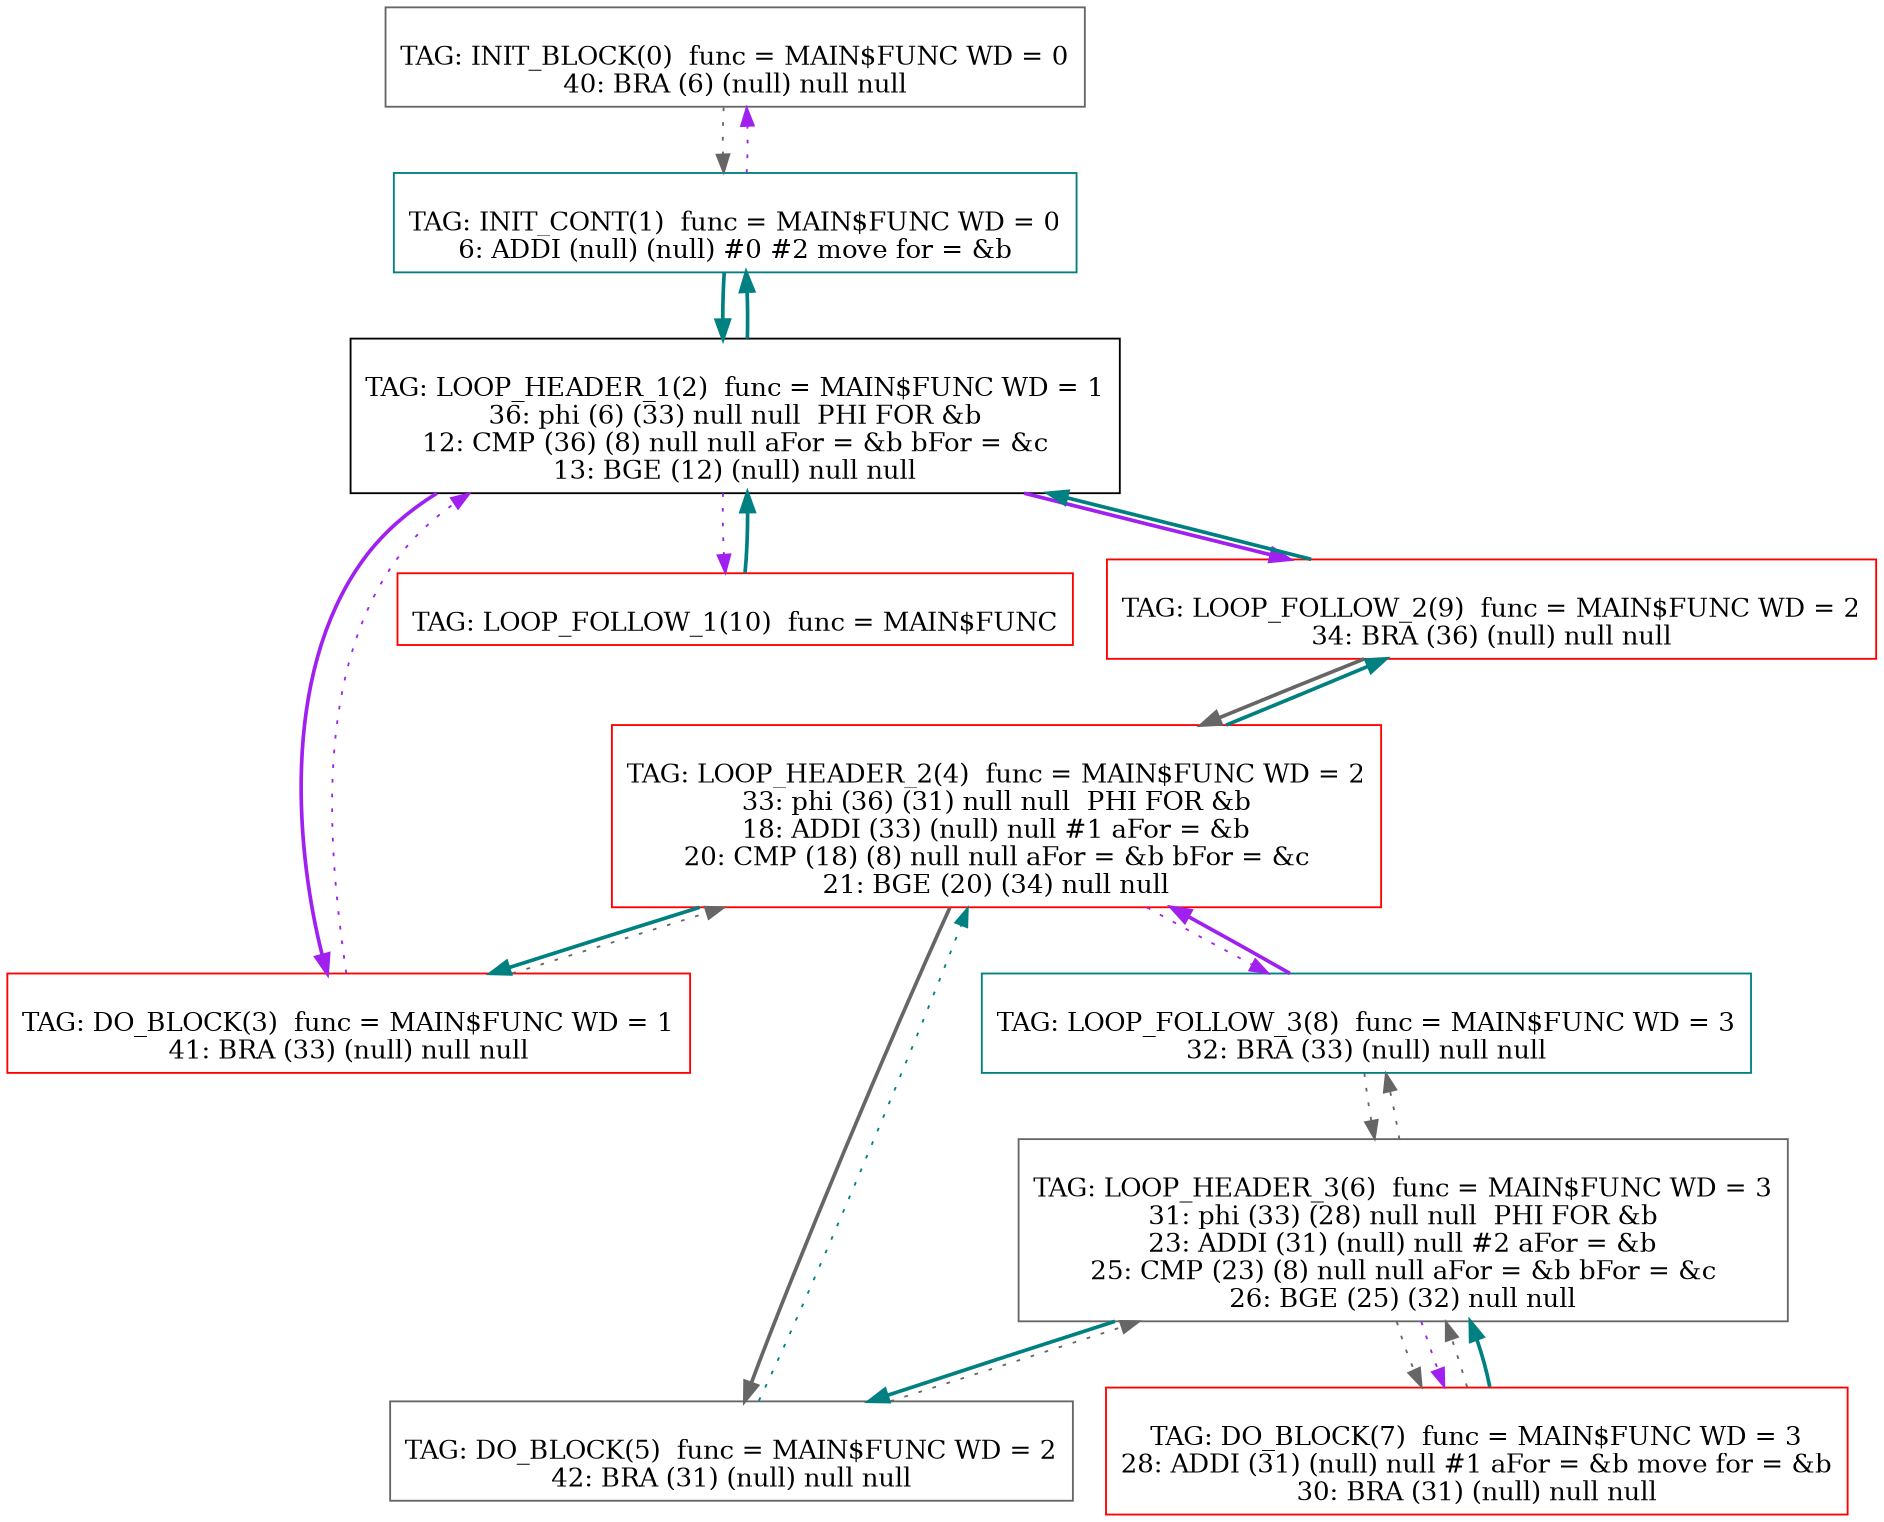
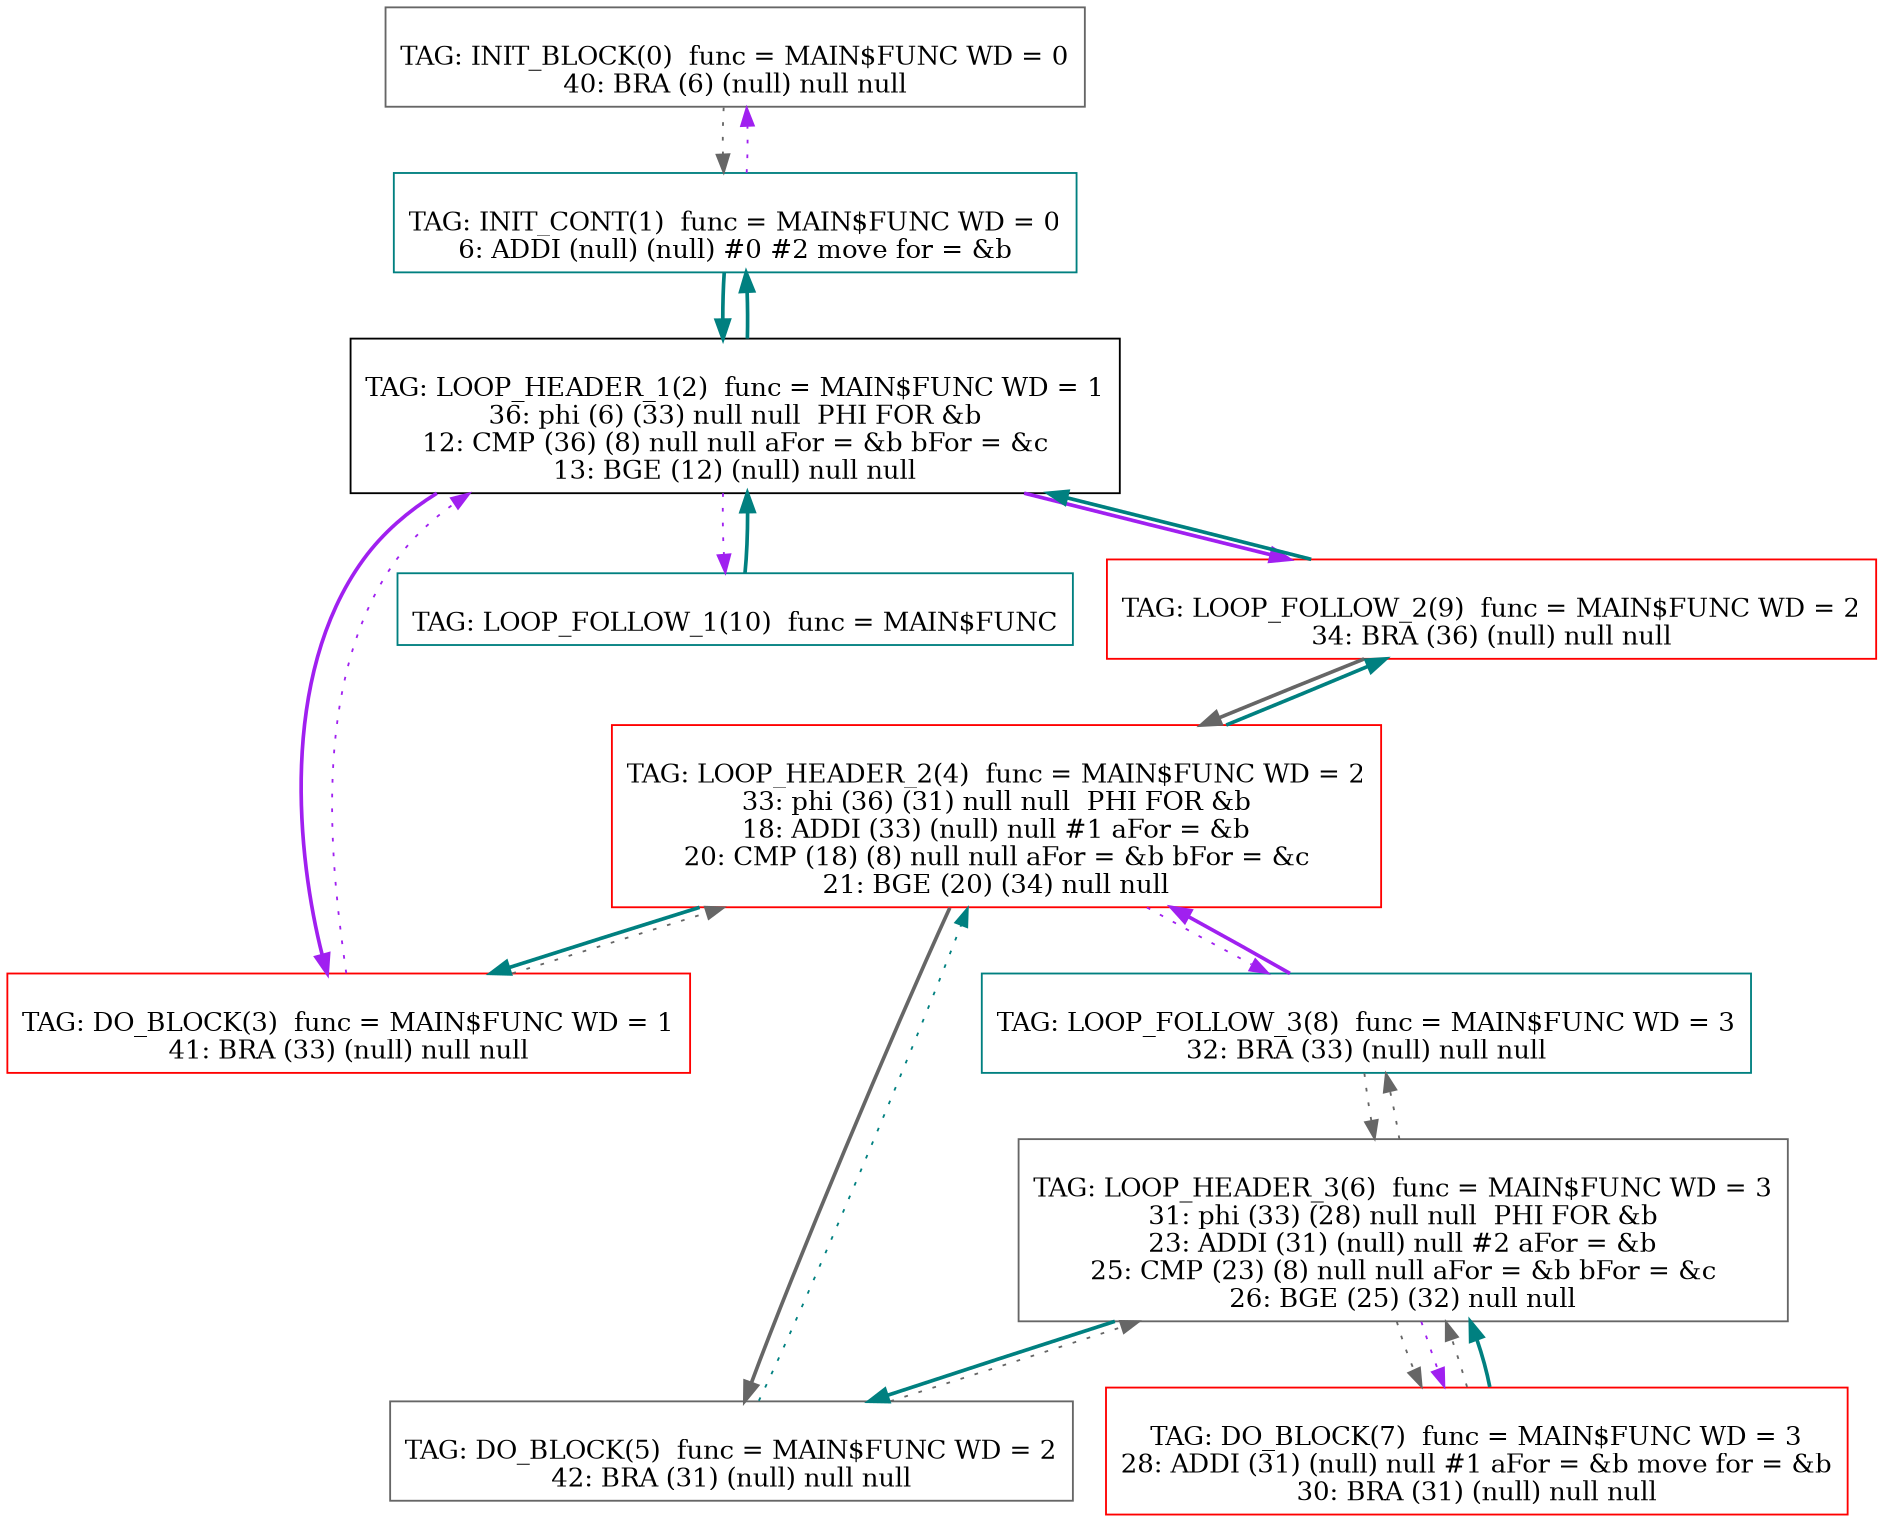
node "TAG: LOOP_FOLLOW_1(10)  func = MAIN$FUNC": color red -> teal
